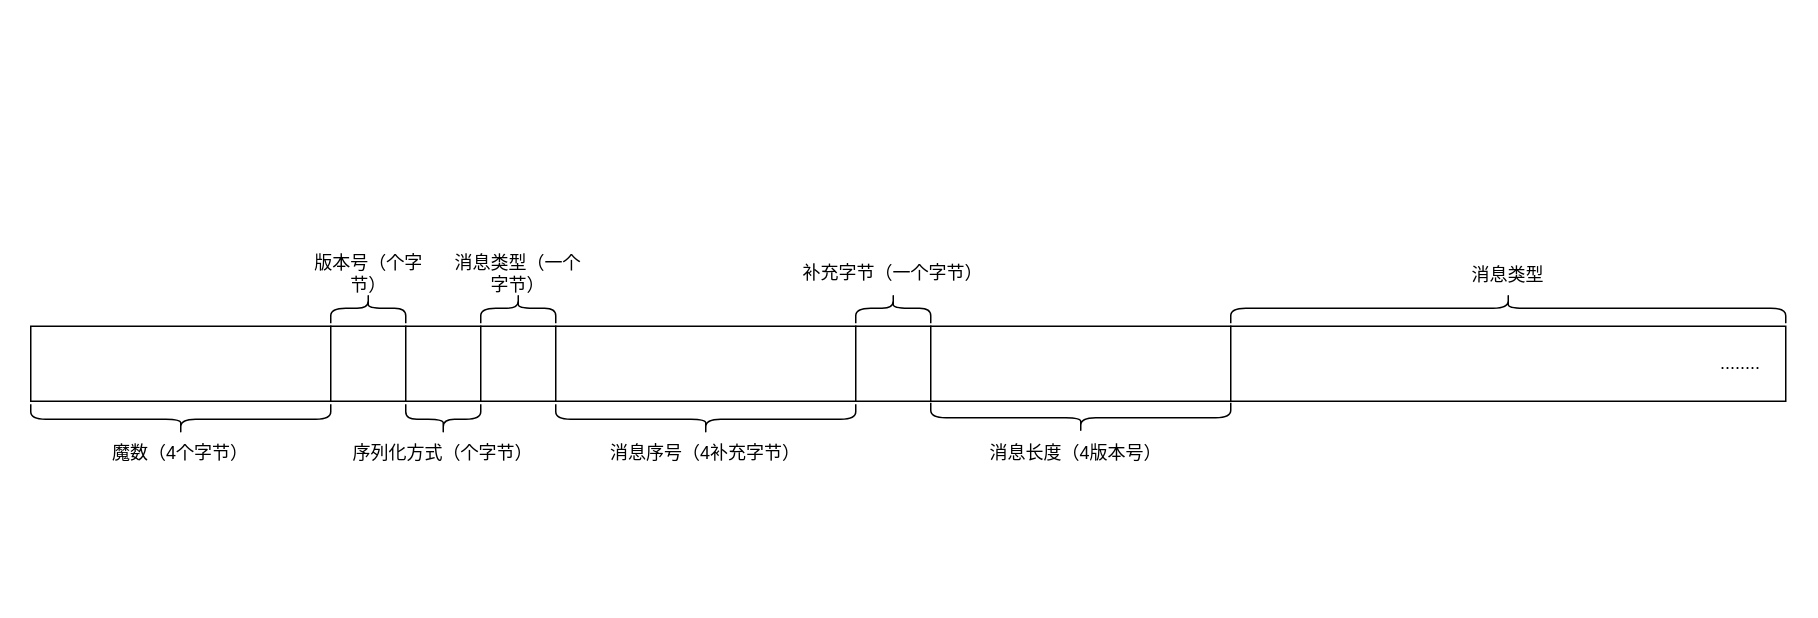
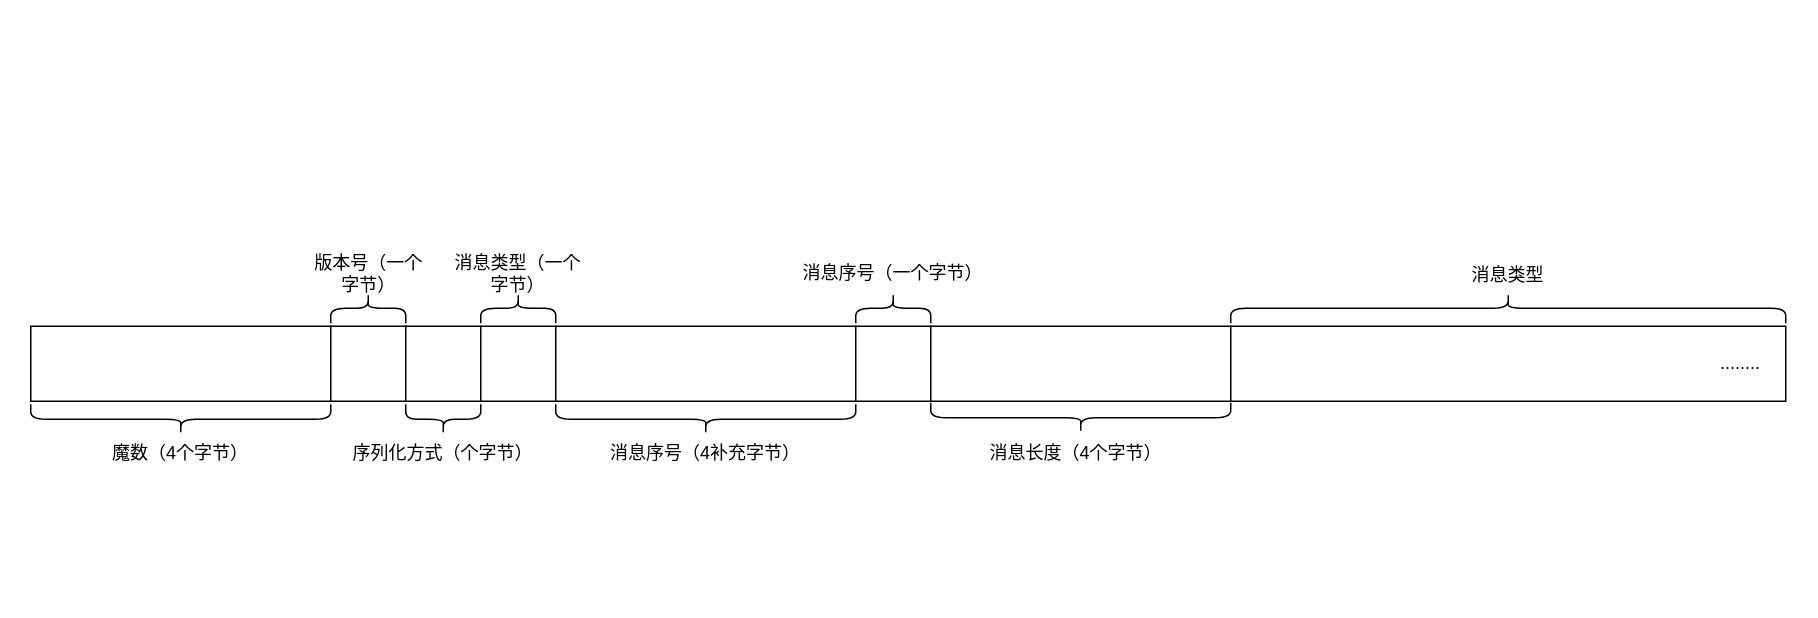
node "版本号（个字节）": label "版本号（个字节）" -> "版本号（一个字节）"
node "补充字节（一个字节）": label "补充字节（一个字节）" -> "消息序号（一个字节）"
node "消息长度（4版本号）": label "消息长度（4版本号）" -> "消息长度（4个字节）"
